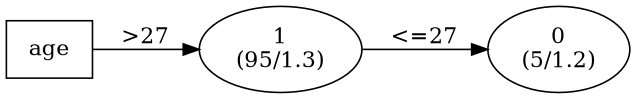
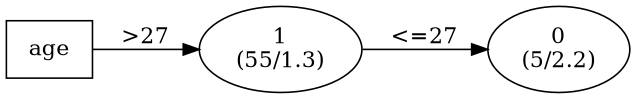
node "1 (95/1.3)": label "1 (95/1.3)" -> "1 (55/1.3)"
node "0 (5/1.2)": label "0 (5/1.2)" -> "0 (5/2.2)"
